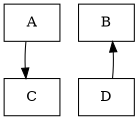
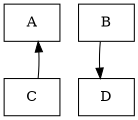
edge "A" -> "C": reversed
edge "D" -> "B": reversed
